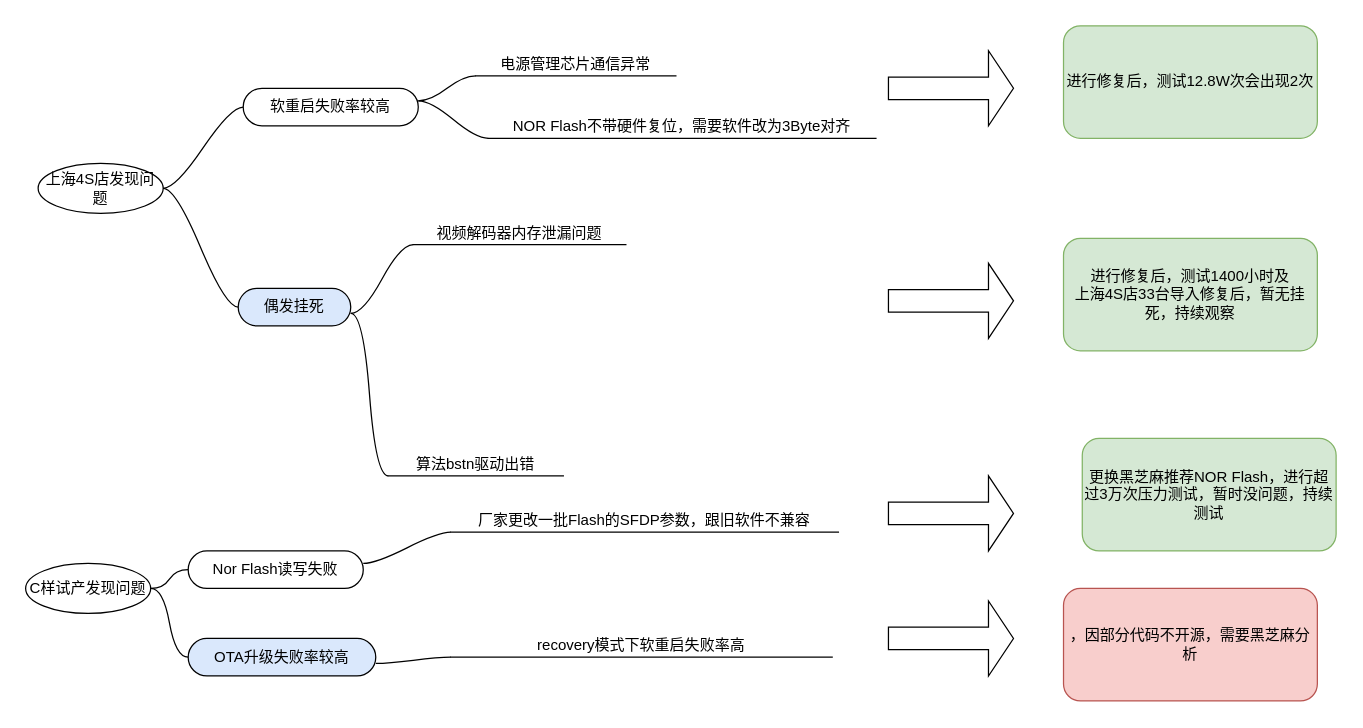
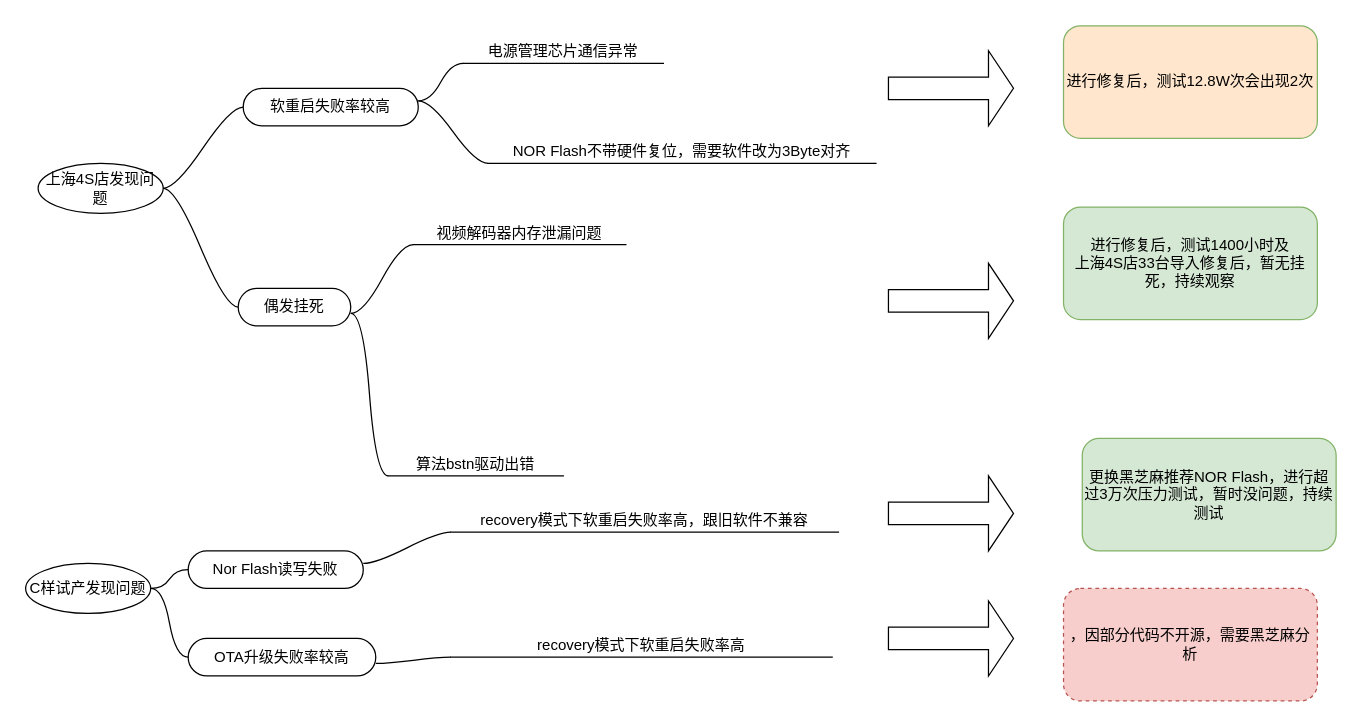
node "电源管理芯片通信异常": moved (576, 57) -> (563, 44)
node "进行修复后，测试12.8W次会出现2次": fillcolor #d5e8d4 -> #ffe6cc
node "NOR Flash不带硬件复位，需要软件改为3Byte对齐": moved (682, 119) -> (682, 144)
node "进行修复后，测试1400小时及 上海4S店33台导入修复后，暂无挂死，持续观察": moved (1190, 294) -> (1190, 263)
node "偶发挂死": fillcolor #dae8fc -> #ffffff
node "厂家更改一批Flash的SFDP参数，跟旧软件不兼容": label "厂家更改一批Flash的SFDP参数，跟旧软件不兼容" -> "recovery模式下软重启失败率高，跟旧软件不兼容"
node "，因部分代码不开源，需要黑芝麻分析": style solid -> dashed
node "OTA升级失败率较高": fillcolor #dae8fc -> #ffffff
